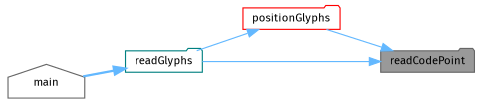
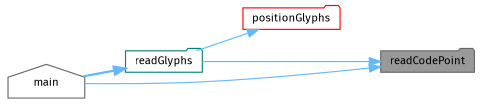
edge "positionGlyphs" -> "readCodePoint": now "main" -> "readCodePoint"
